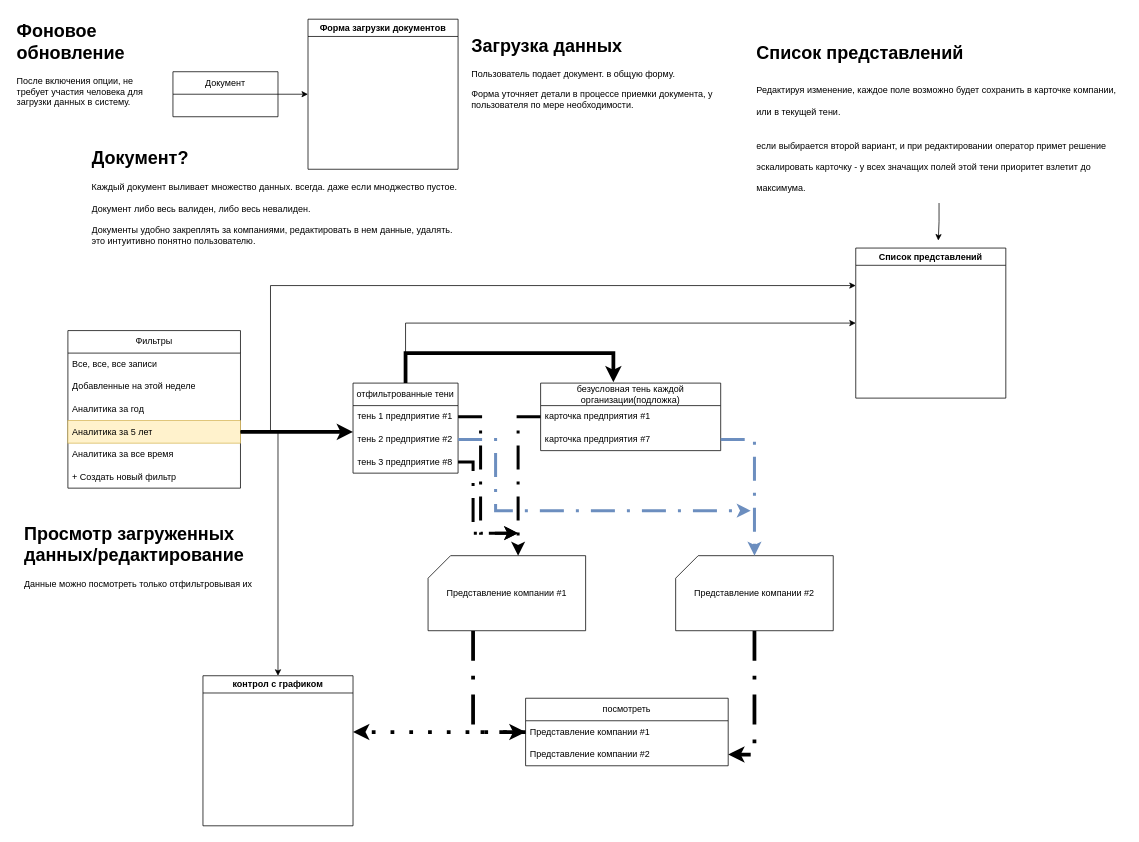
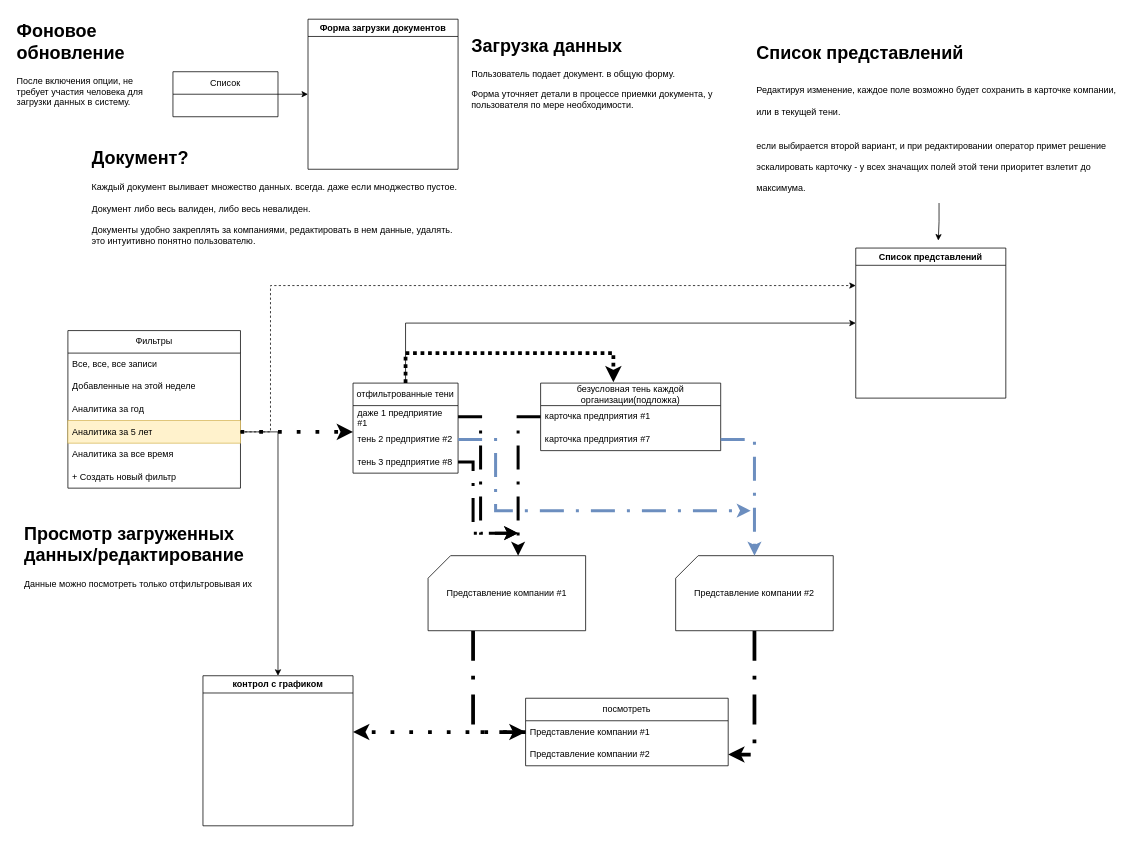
node "Документ": label "Документ" -> "Список"
edge "Аналитика за 5 лет" -> "Список представлений": style solid -> dashed
edge "отфильтрованные тени" -> "безусловная тень каждой организации(подложка)": style solid -> dashed
node "тень 1 предприятие #1": label "тень 1 предприятие #1" -> "даже 1 предприятие #1"
edge "Аналитика за 5 лет" -> "отфильтрованные тени": style solid -> dashed
